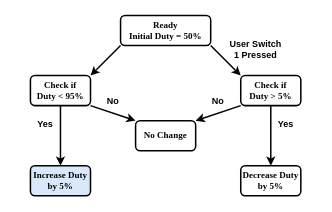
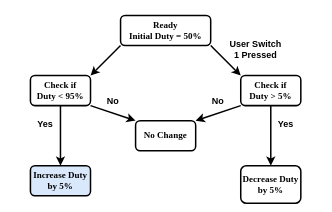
node "Decrease Duty by 5%": size 60x30 -> 60x38
